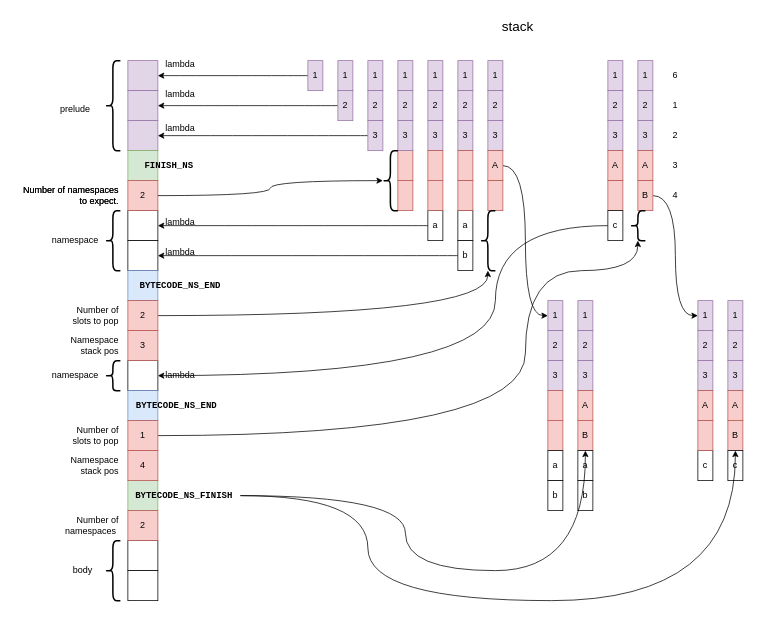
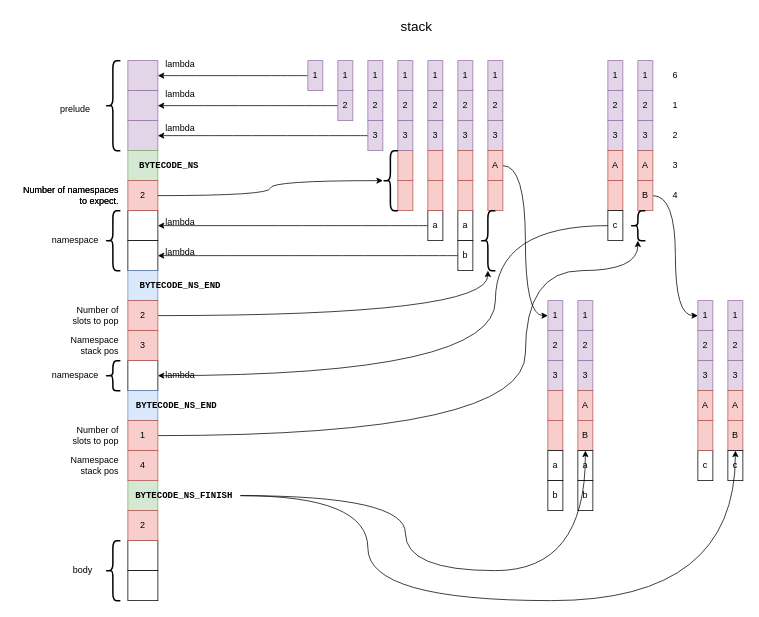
node "stack": moved (518, 27) -> (417, 27)
node "FINISH_NS": label "FINISH_NS" -> "BYTECODE_NS"
node "Number of namespaces": removed
